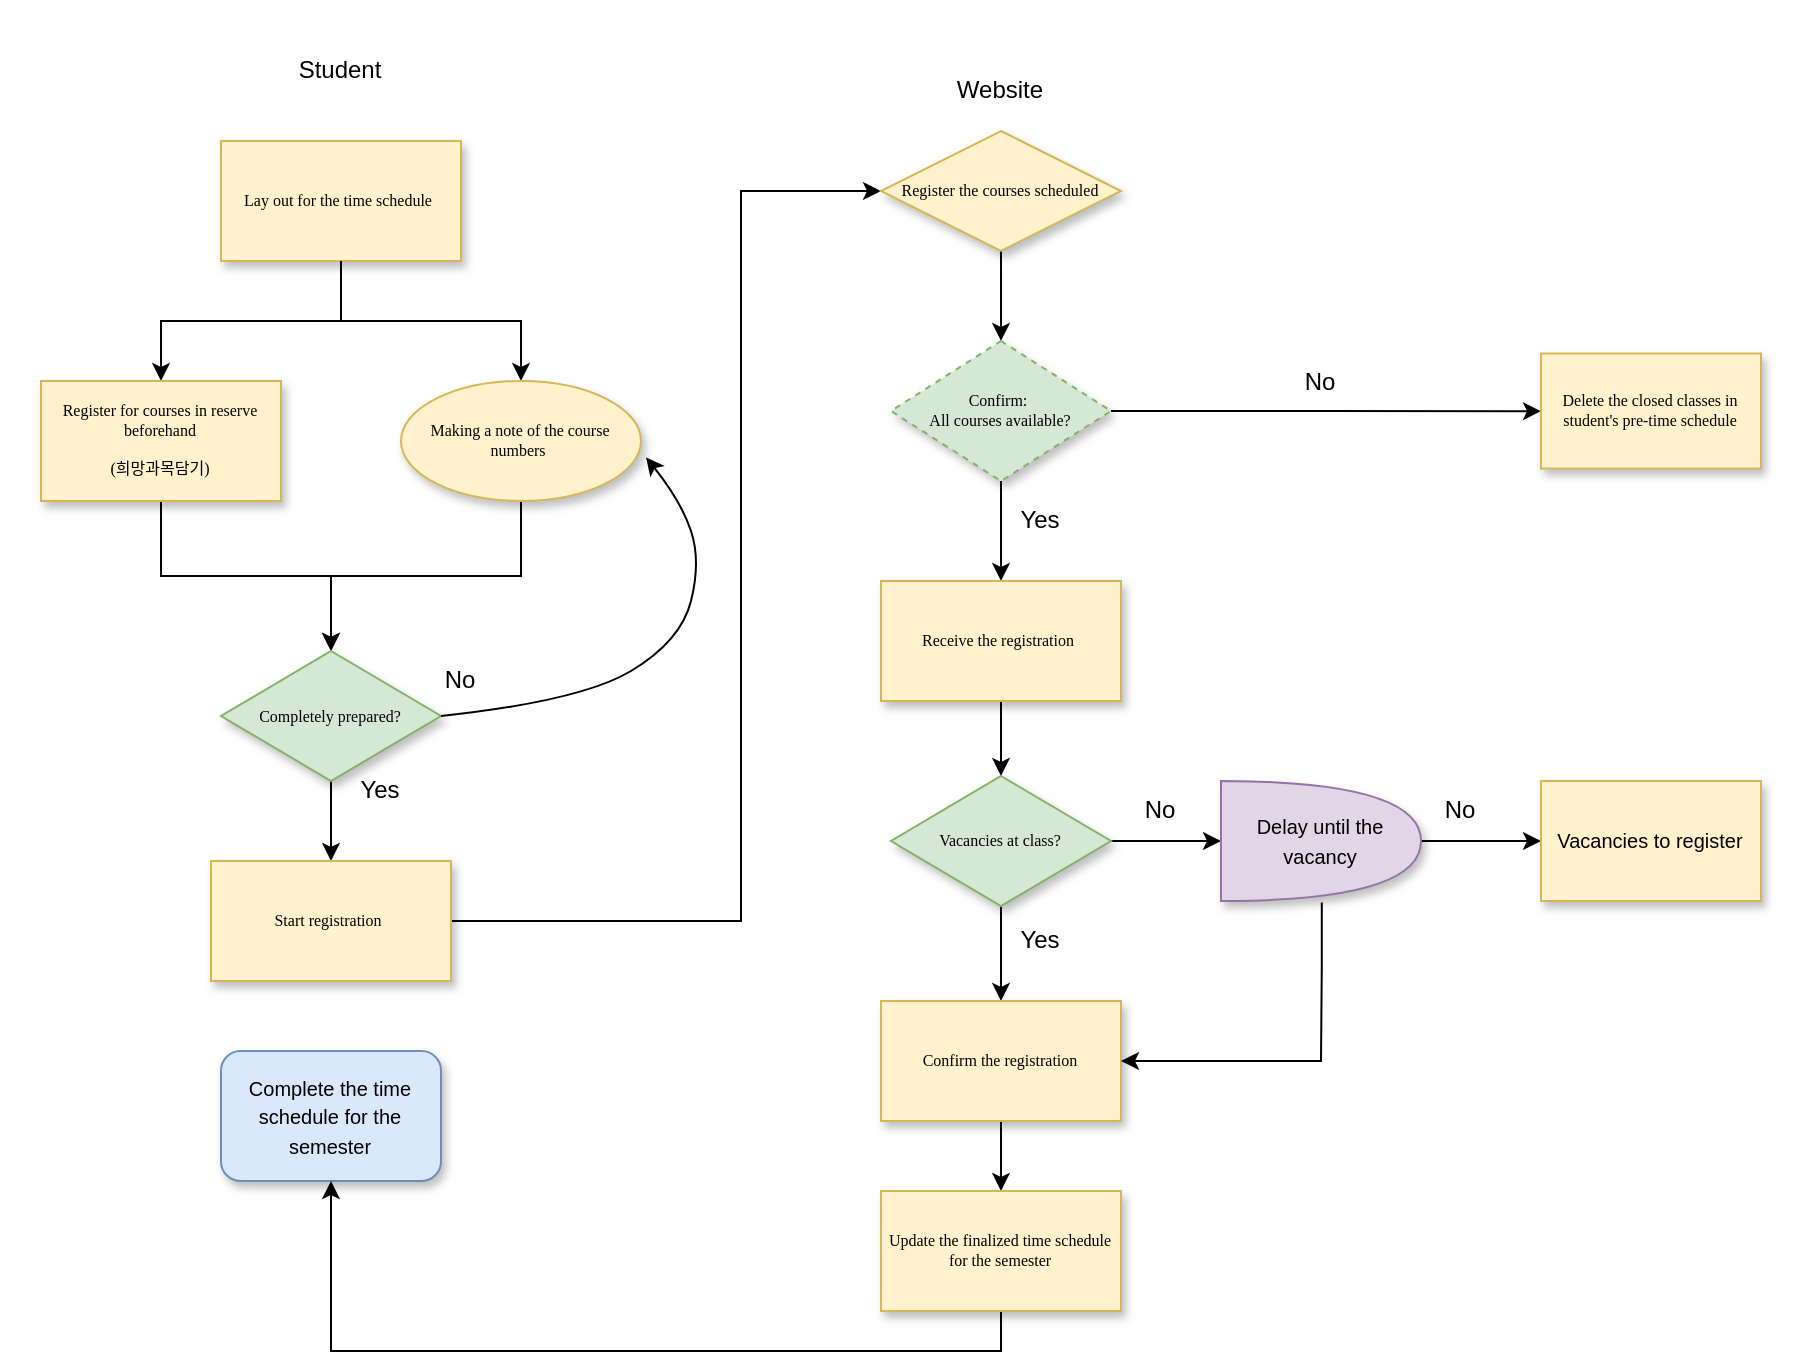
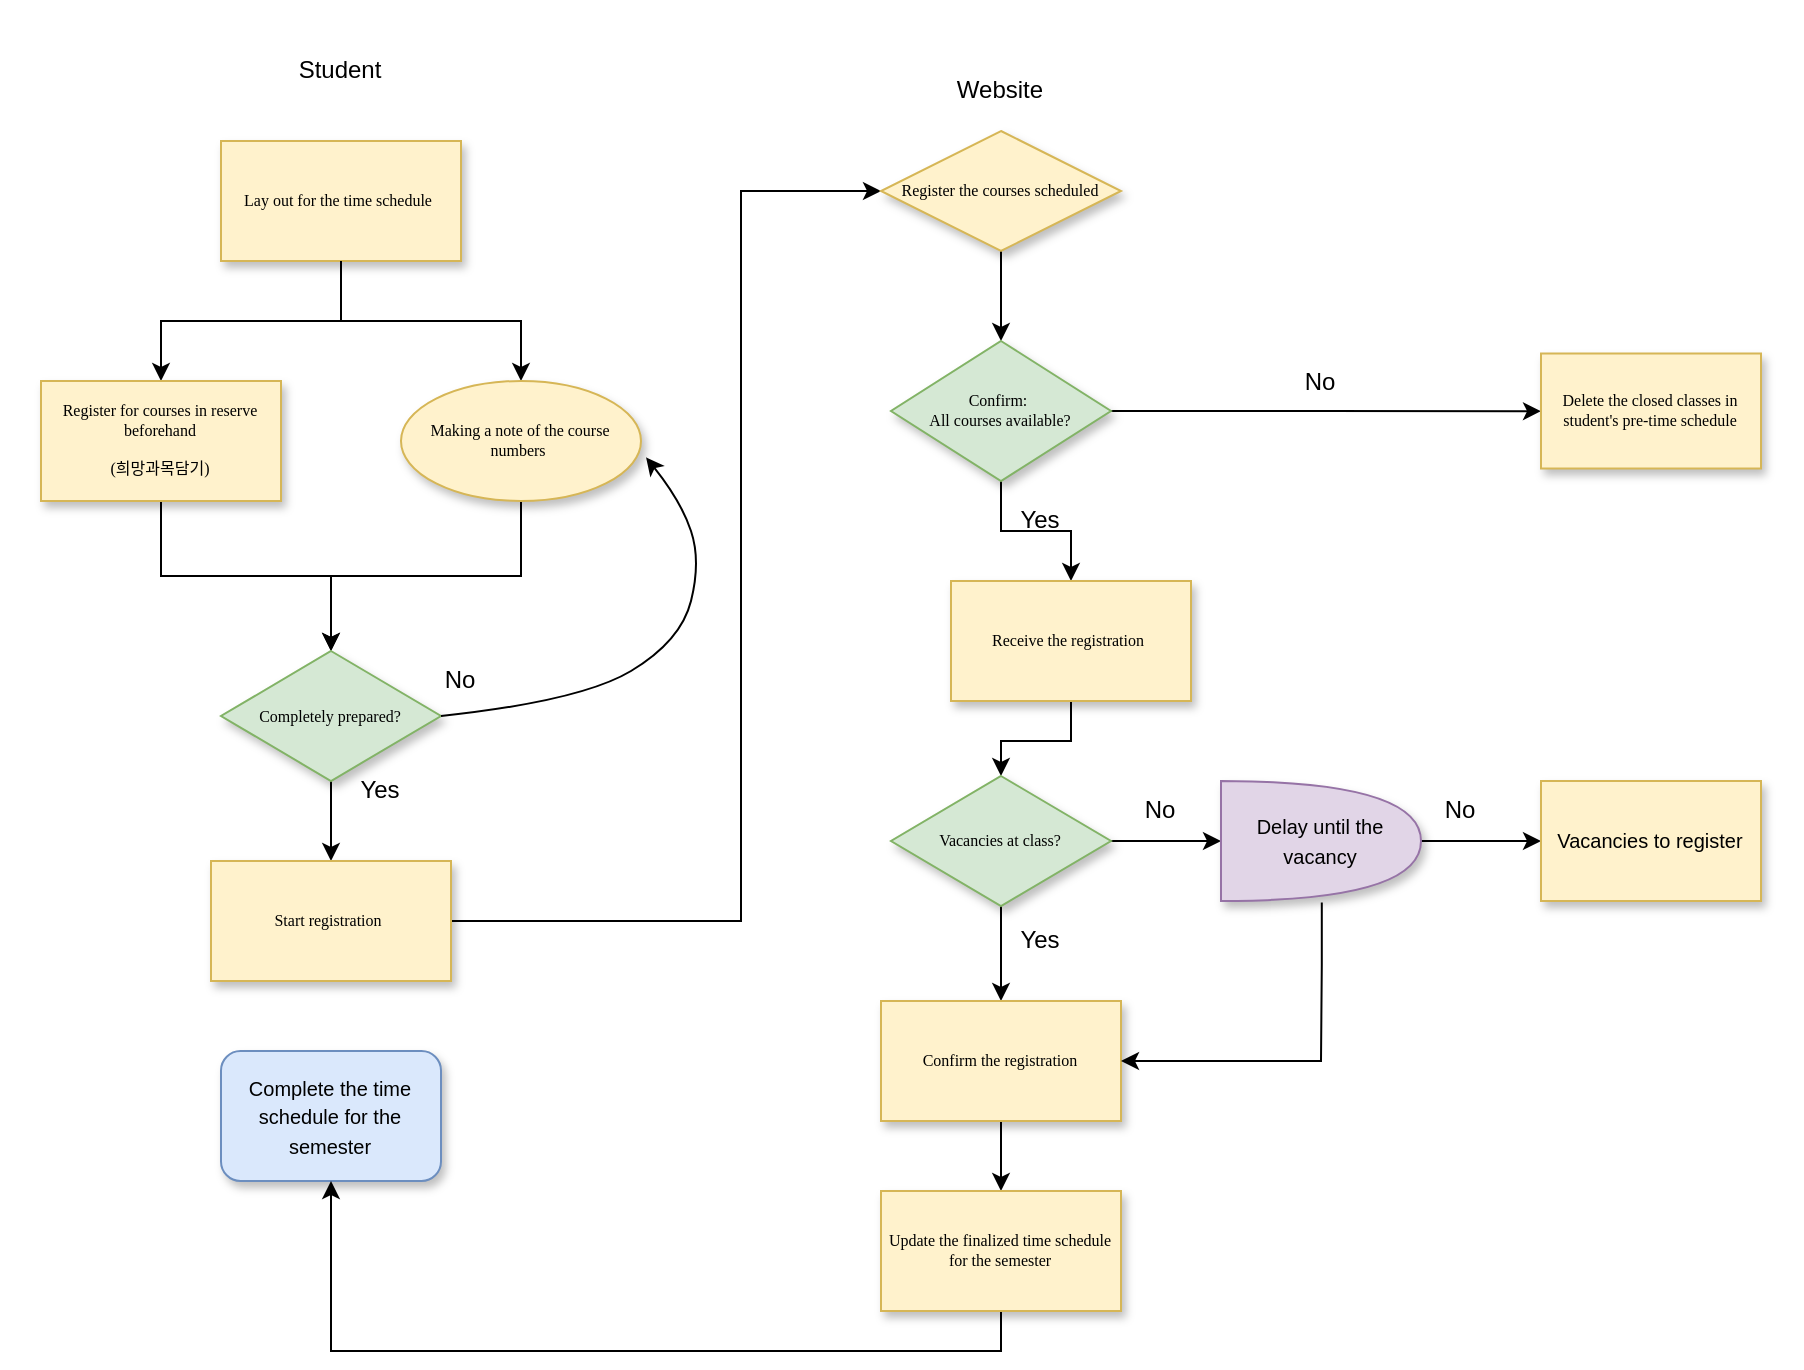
node "Confirm: All courses available?": style dashed -> solid
node "Receive the registration": moved (1001, 641) -> (1071, 641)
